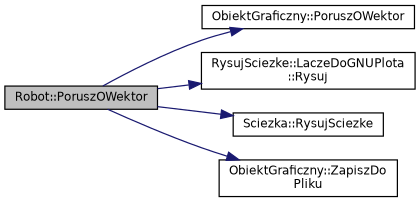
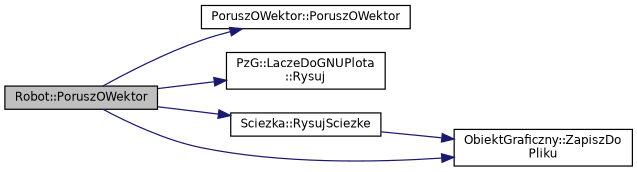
node "ObiektGraficzny::PoruszOWektor": label "ObiektGraficzny::PoruszOWektor" -> "PoruszOWektor::PoruszOWektor"
node "RysujSciezke::LaczeDoGNUPlota ::Rysuj": label "RysujSciezke::LaczeDoGNUPlota ::Rysuj" -> "PzG::LaczeDoGNUPlota ::Rysuj"
edge "Sciezka::RysujSciezke" -> "ObiektGraficzny::ZapiszDo Pliku": added
